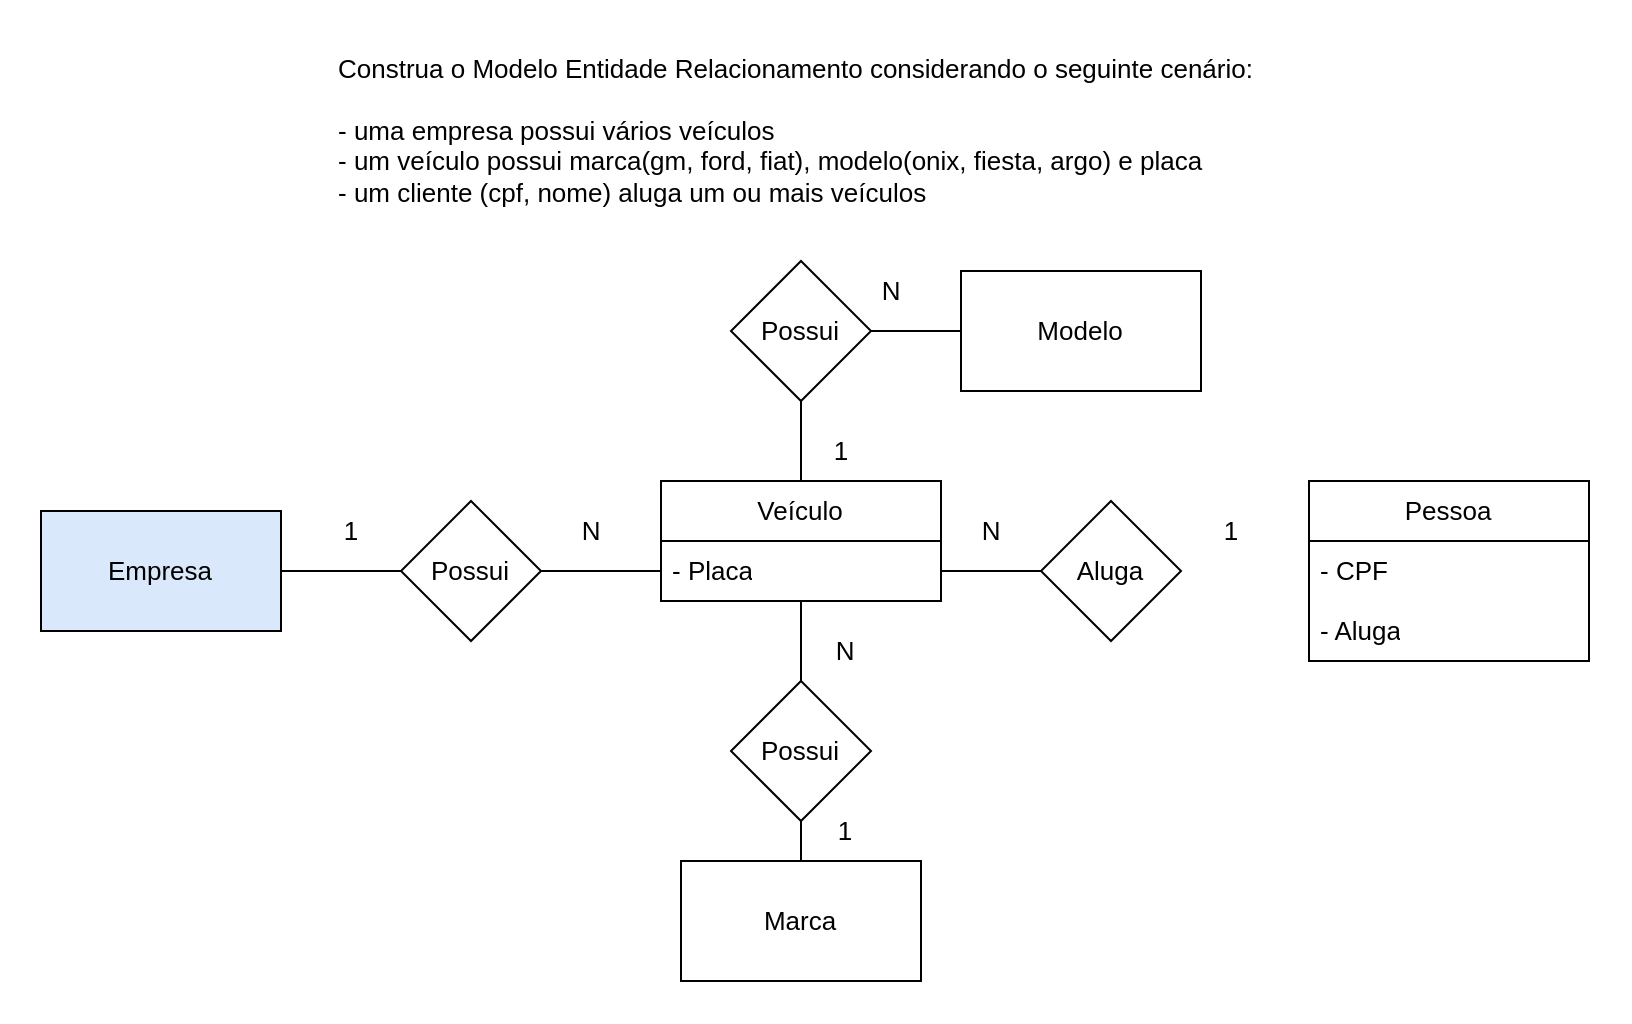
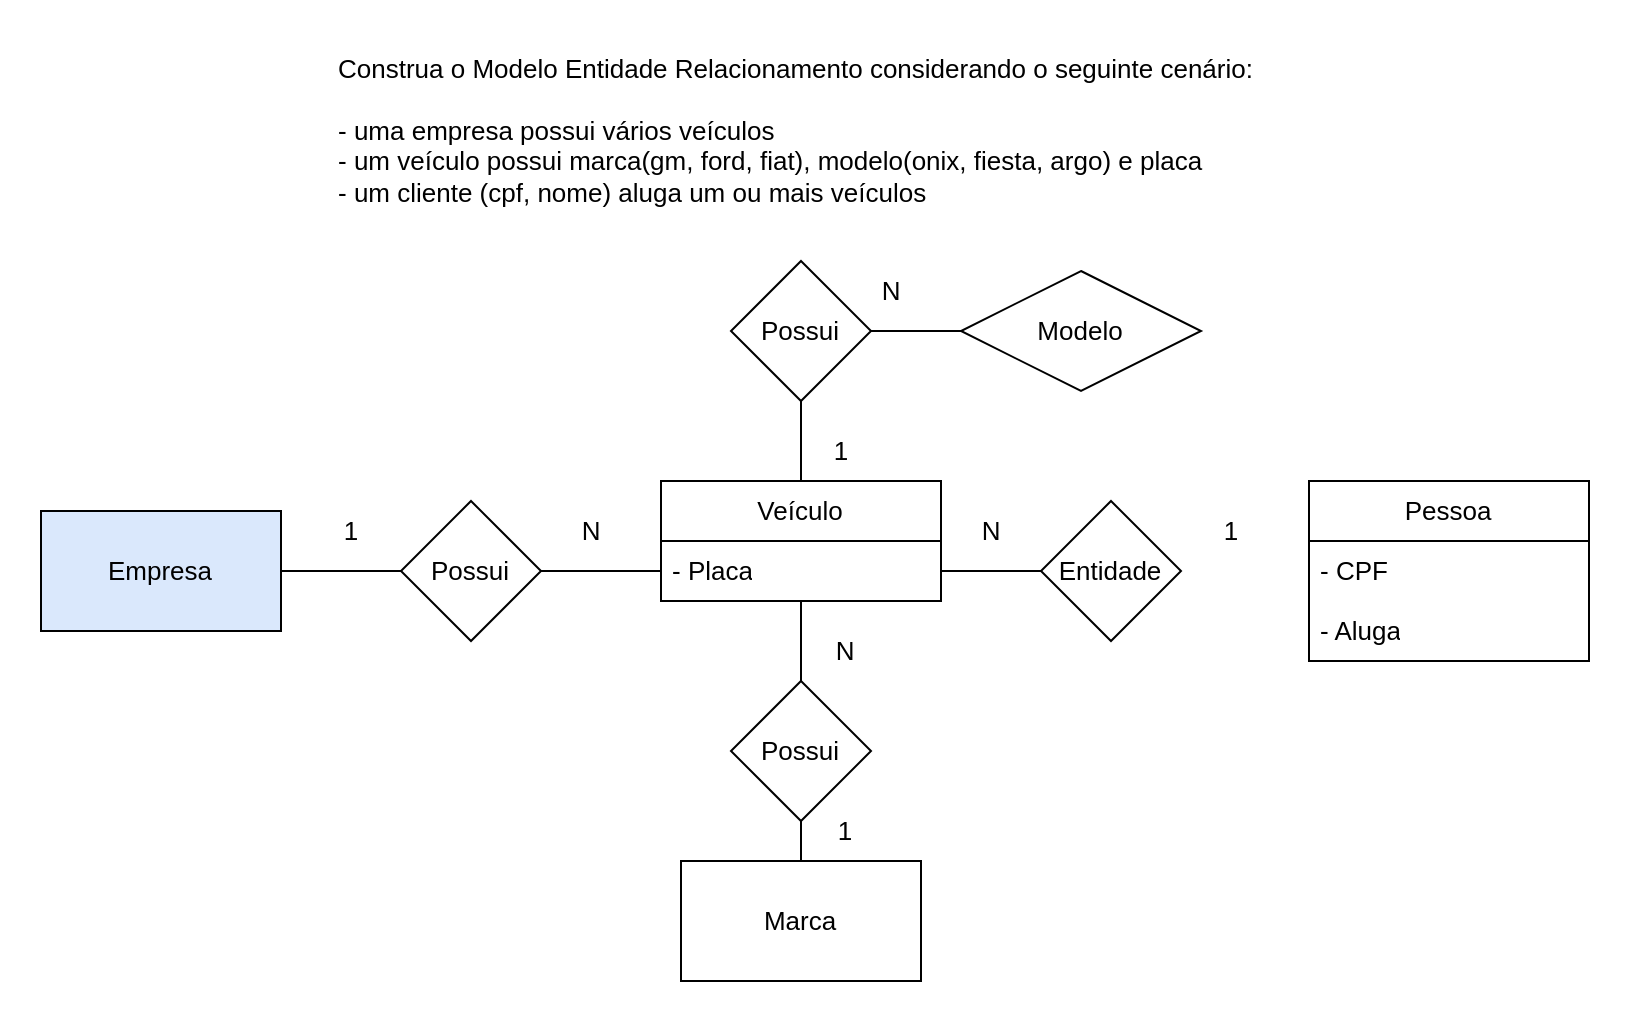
node "Modelo": shape rectangle -> diamond
node "Aluga": label "Aluga" -> "Entidade"
